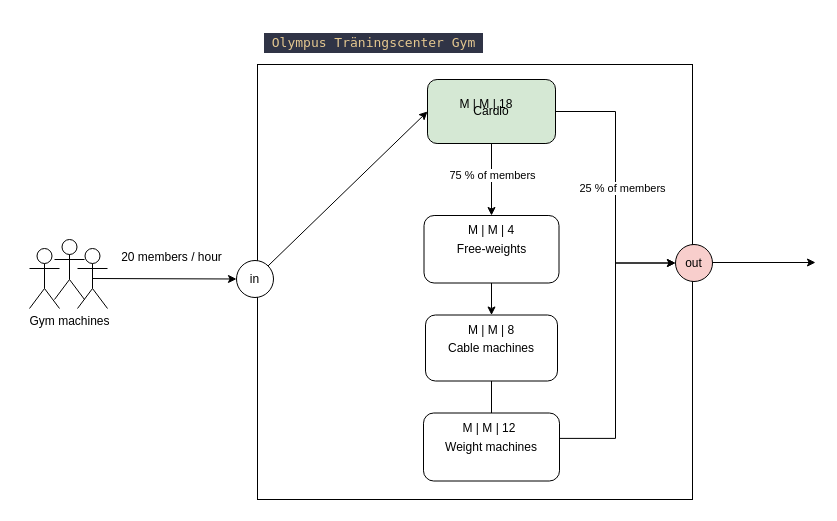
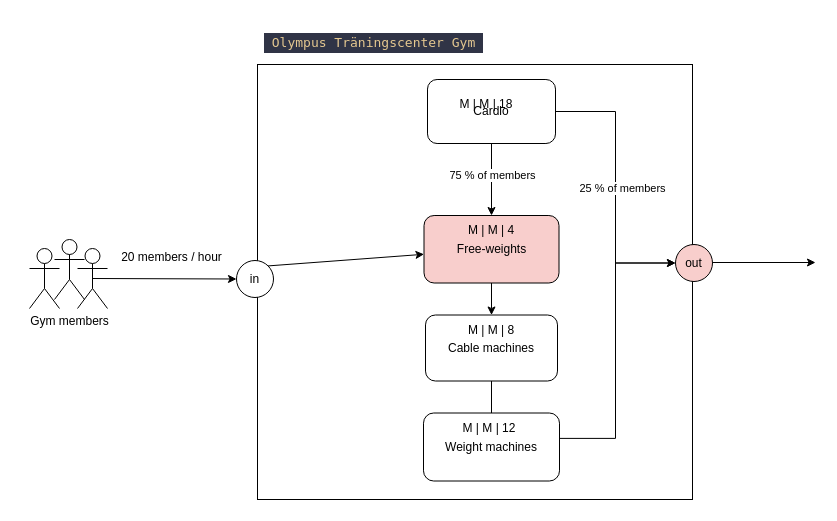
node "Cardio": fillcolor #d5e8d4 -> #ffffff
edge "in" -> "Cardio": now "in" -> "Free-weights"
node "Free-weights": fillcolor #ffffff -> #f8cecc
node "Gym machines": label "Gym machines" -> "Gym members"
